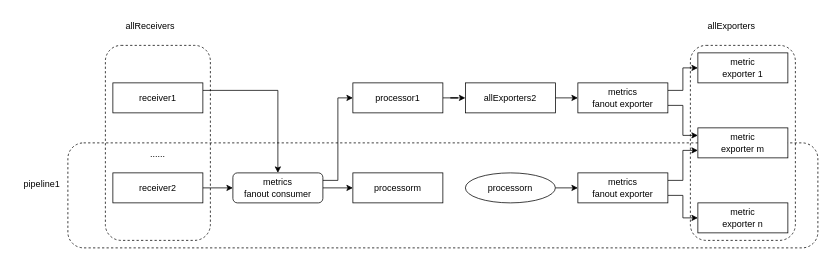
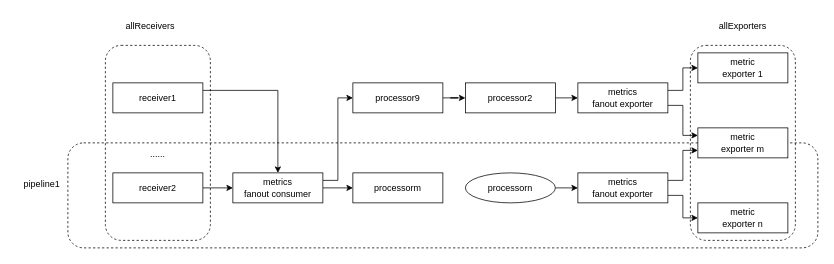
node "allExporters": moved (732, 27) -> (743, 27)
node "processor1": label "processor1" -> "processor9"
node "allExporters2": label "allExporters2" -> "processor2"
node "metrics fanout consumer": shape rounded rectangle -> rectangle
